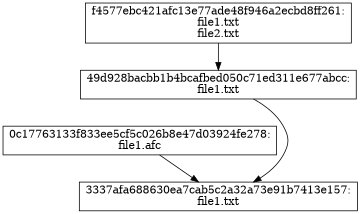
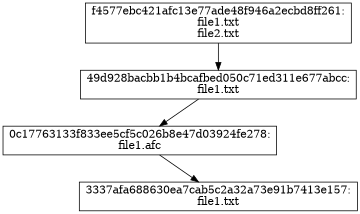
edge "49d928bacbb1b4bcafbed050c71ed311e677abcc: file1.txt" -> "3337afa688630ea7cab5c2a32a73e91b7413e157: file1.txt": now "49d928bacbb1b4bcafbed050c71ed311e677abcc: file1.txt" -> "0c17763133f833ee5cf5c026b8e47d03924fe278: file1.afc"
